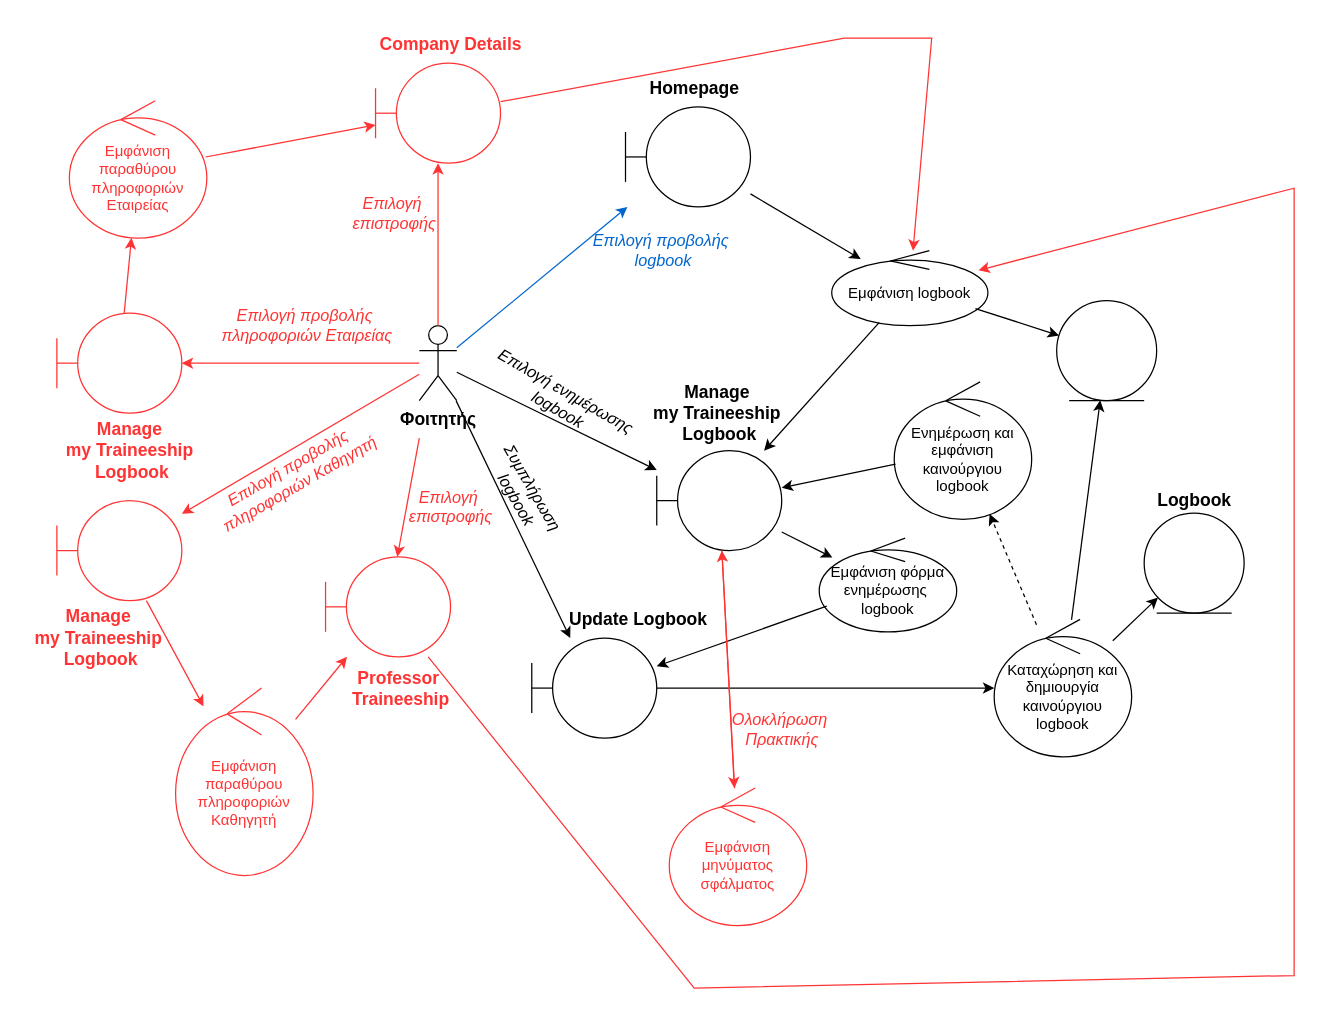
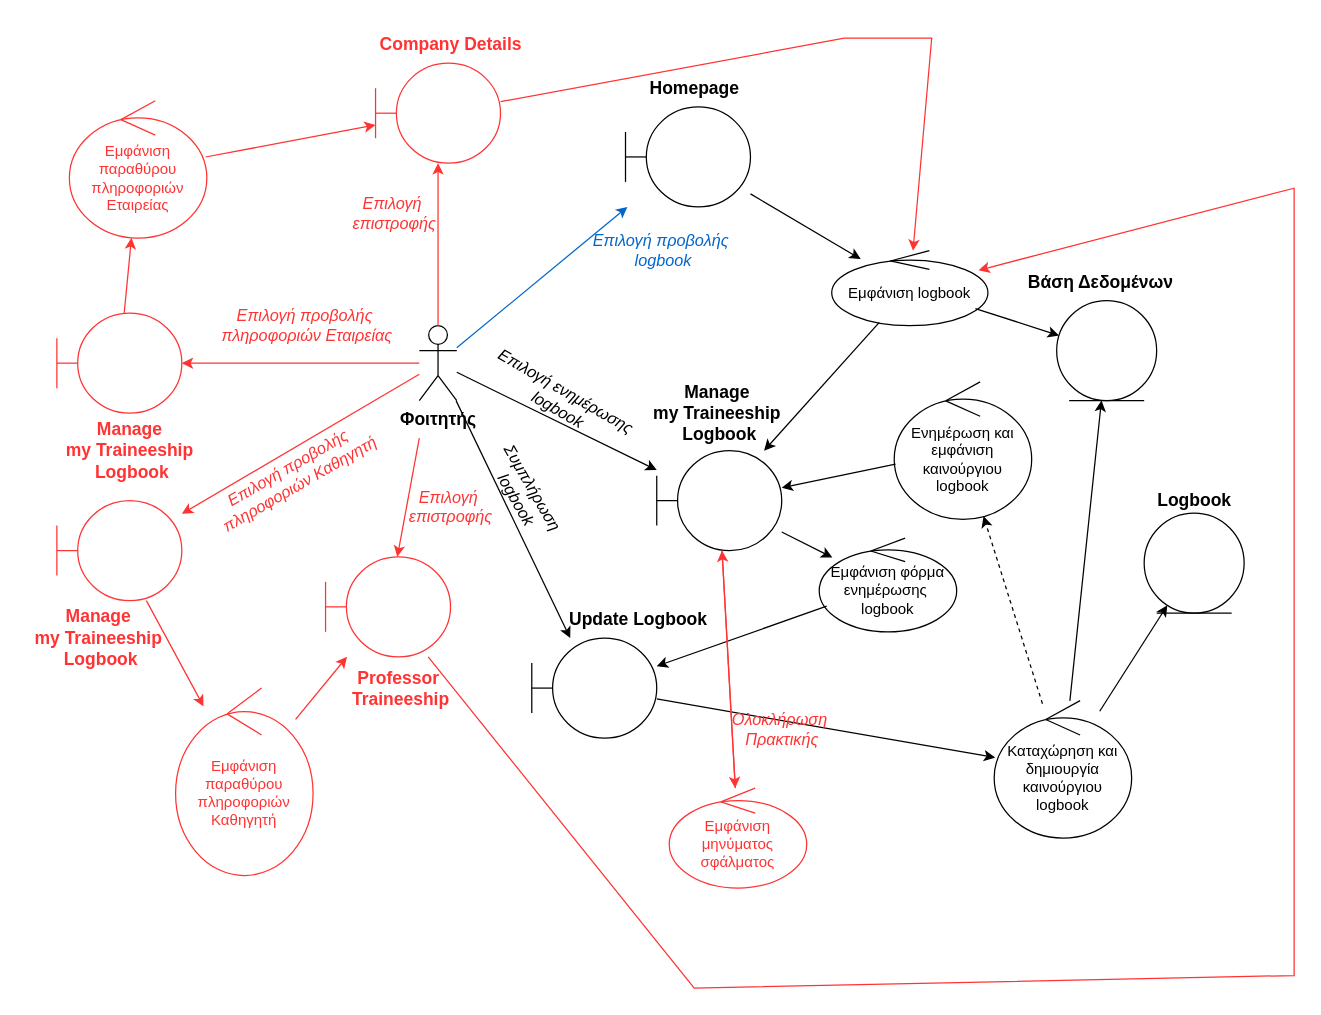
node "Βάση Δεδομένων": added
node "Καταχώρηση και δημιουργία καινούργιου logbook": moved (1063, 688) -> (1063, 769)
node "Εμφάνιση μηνύματος σφάλματος": size 138x138 -> 138x100
